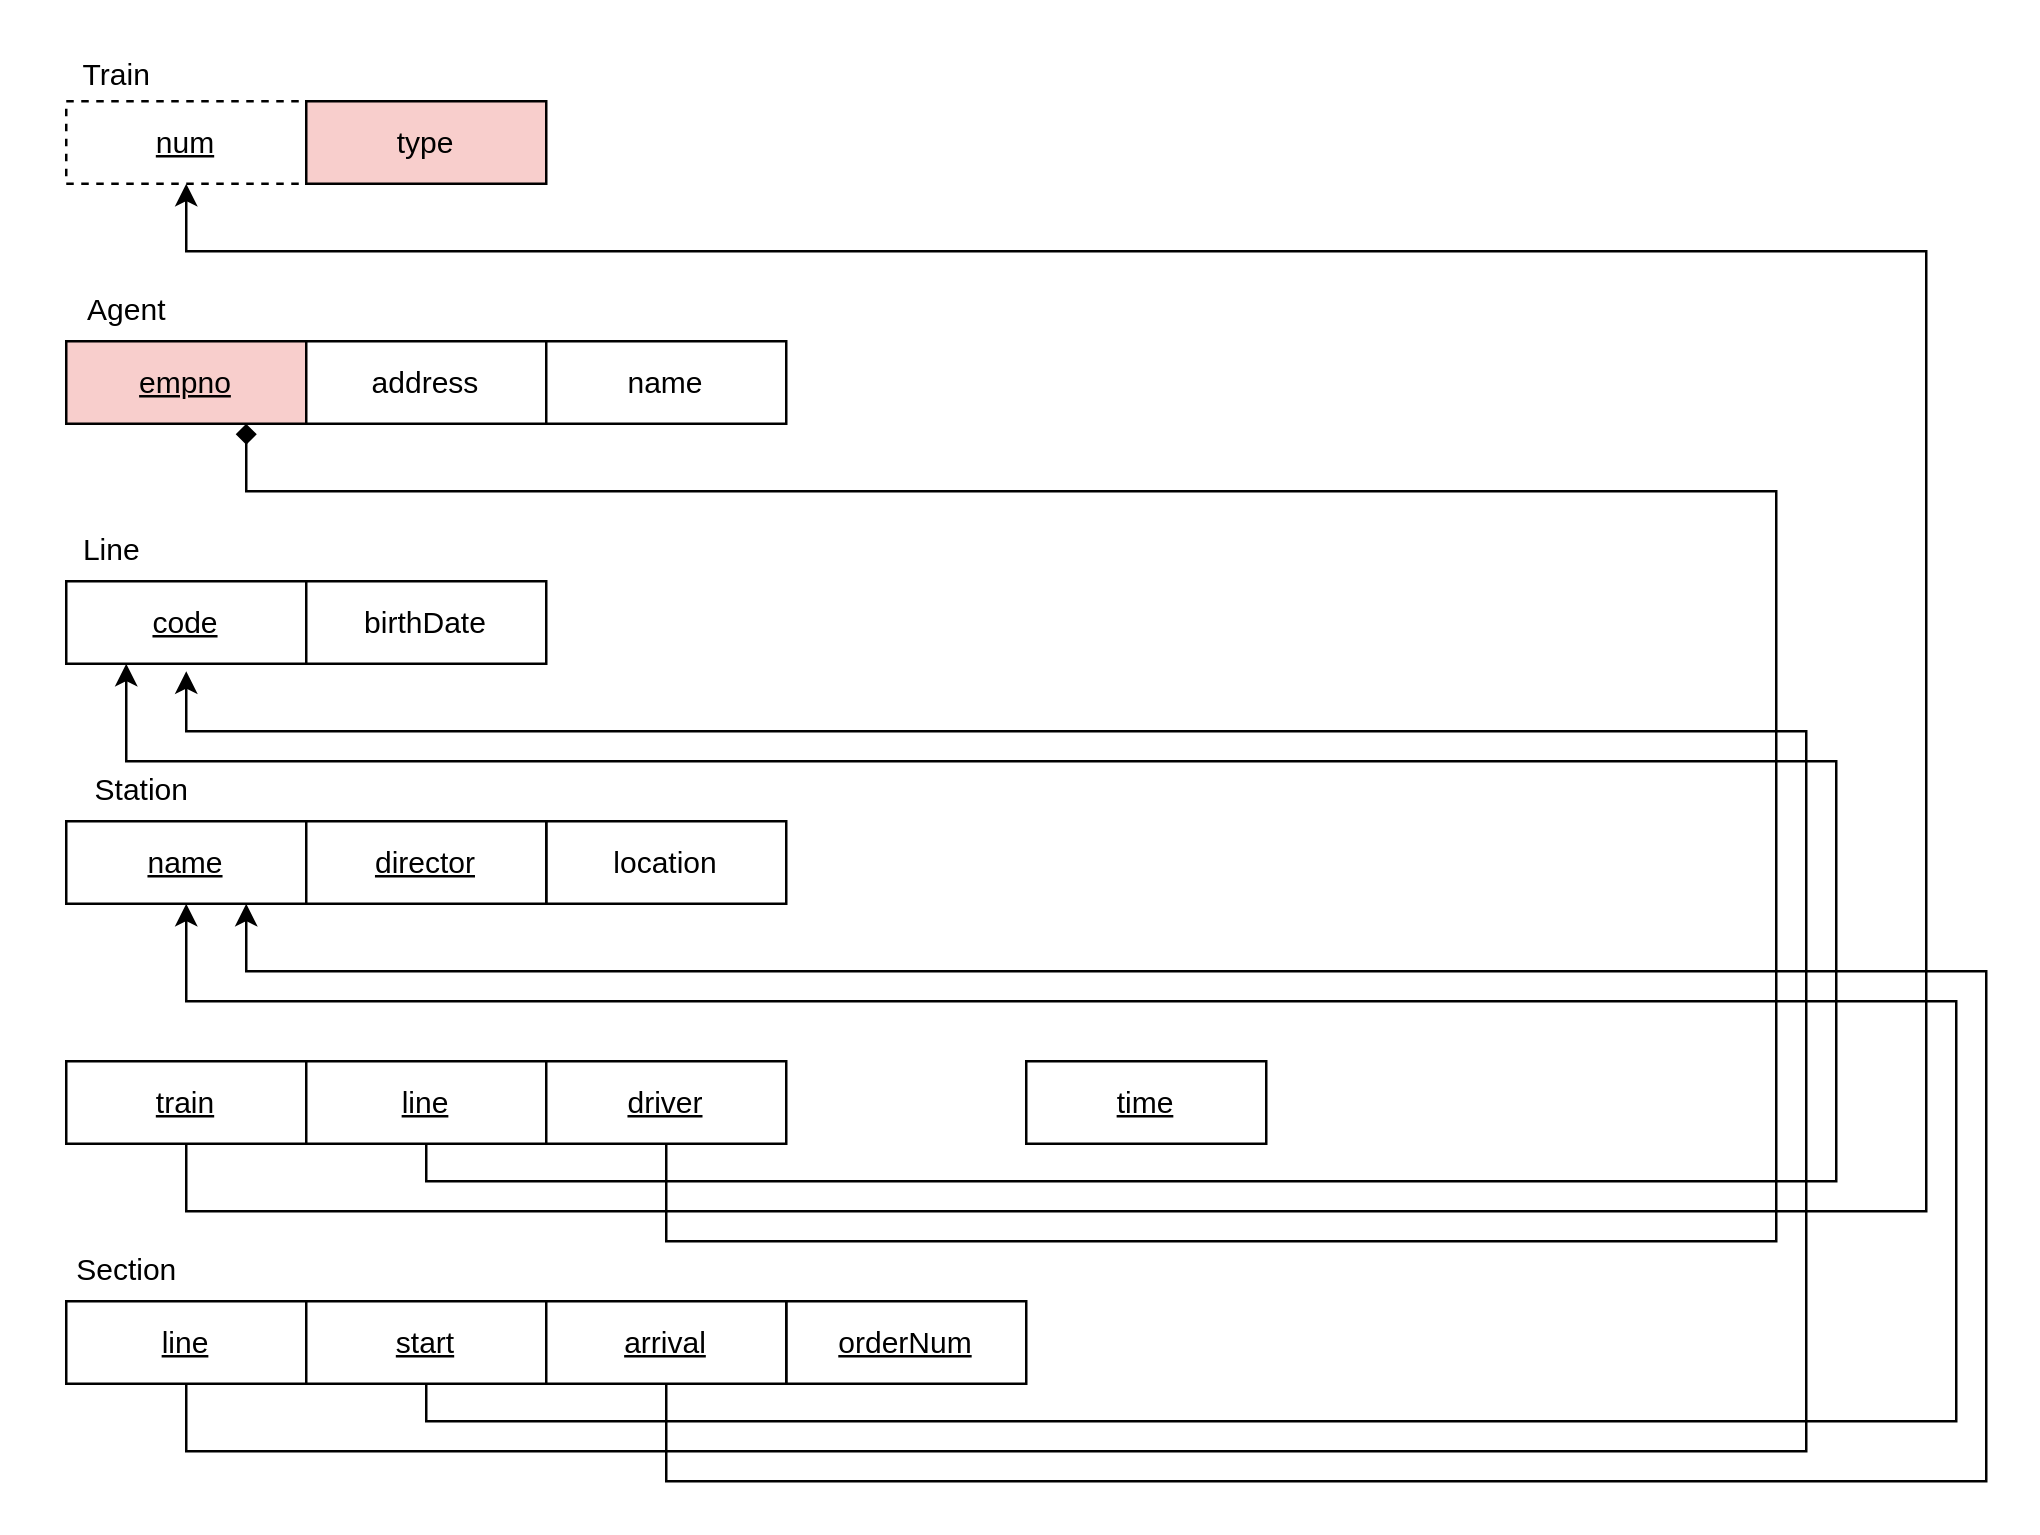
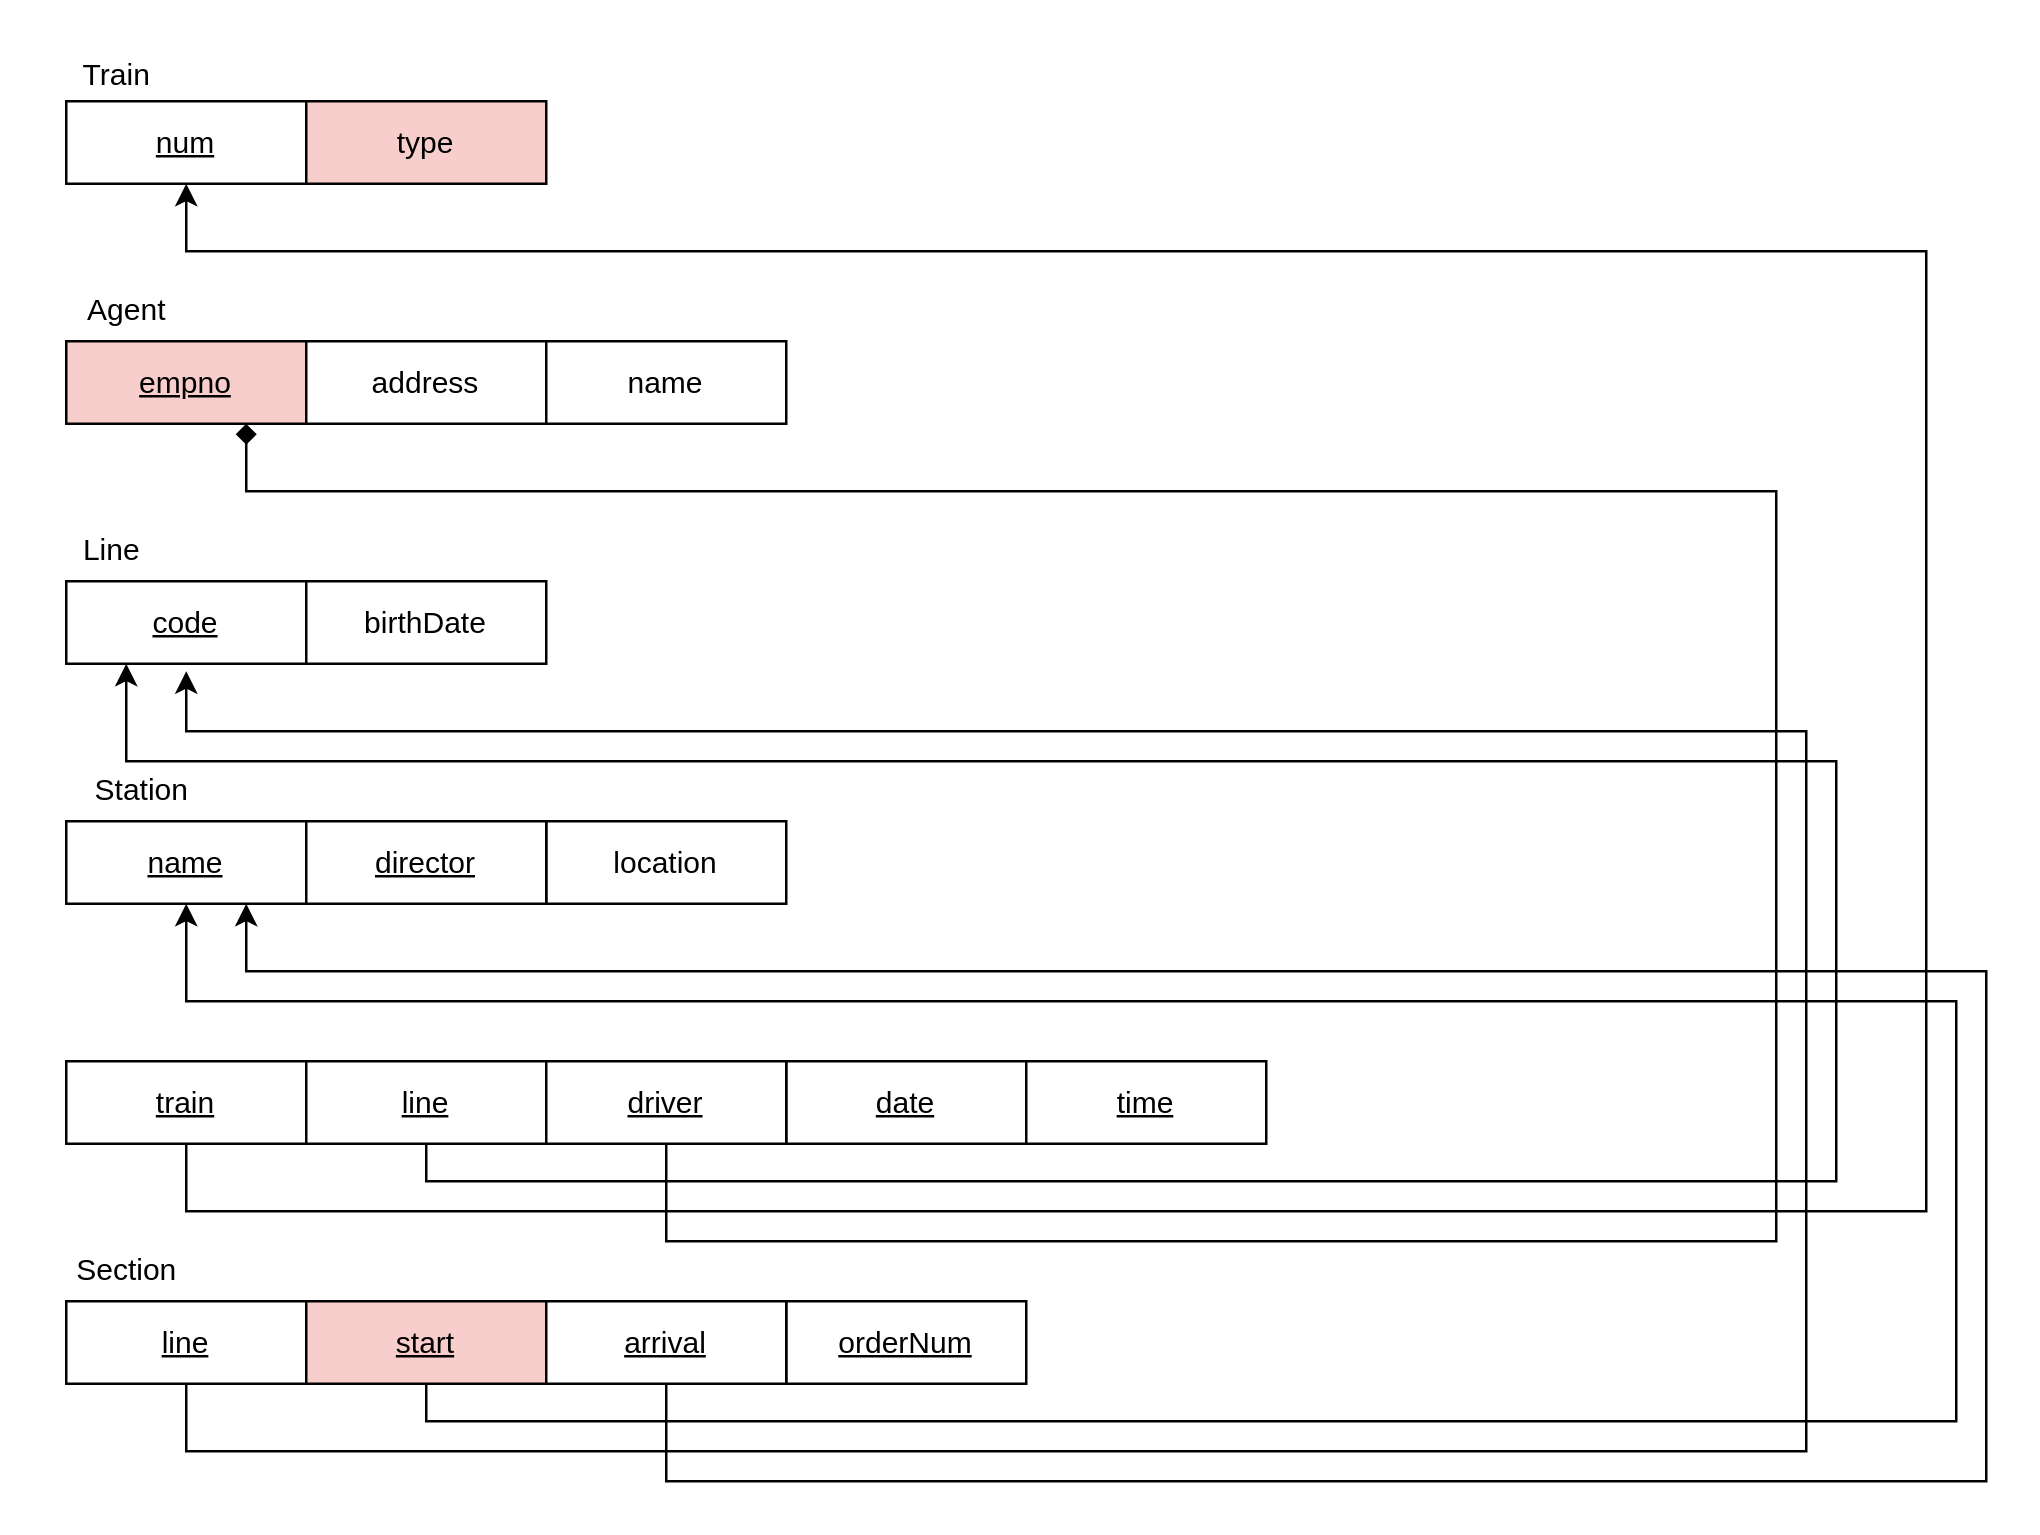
node "num": style dashed -> solid
node "date": added
node "start": fillcolor #ffffff -> #f8cecc
